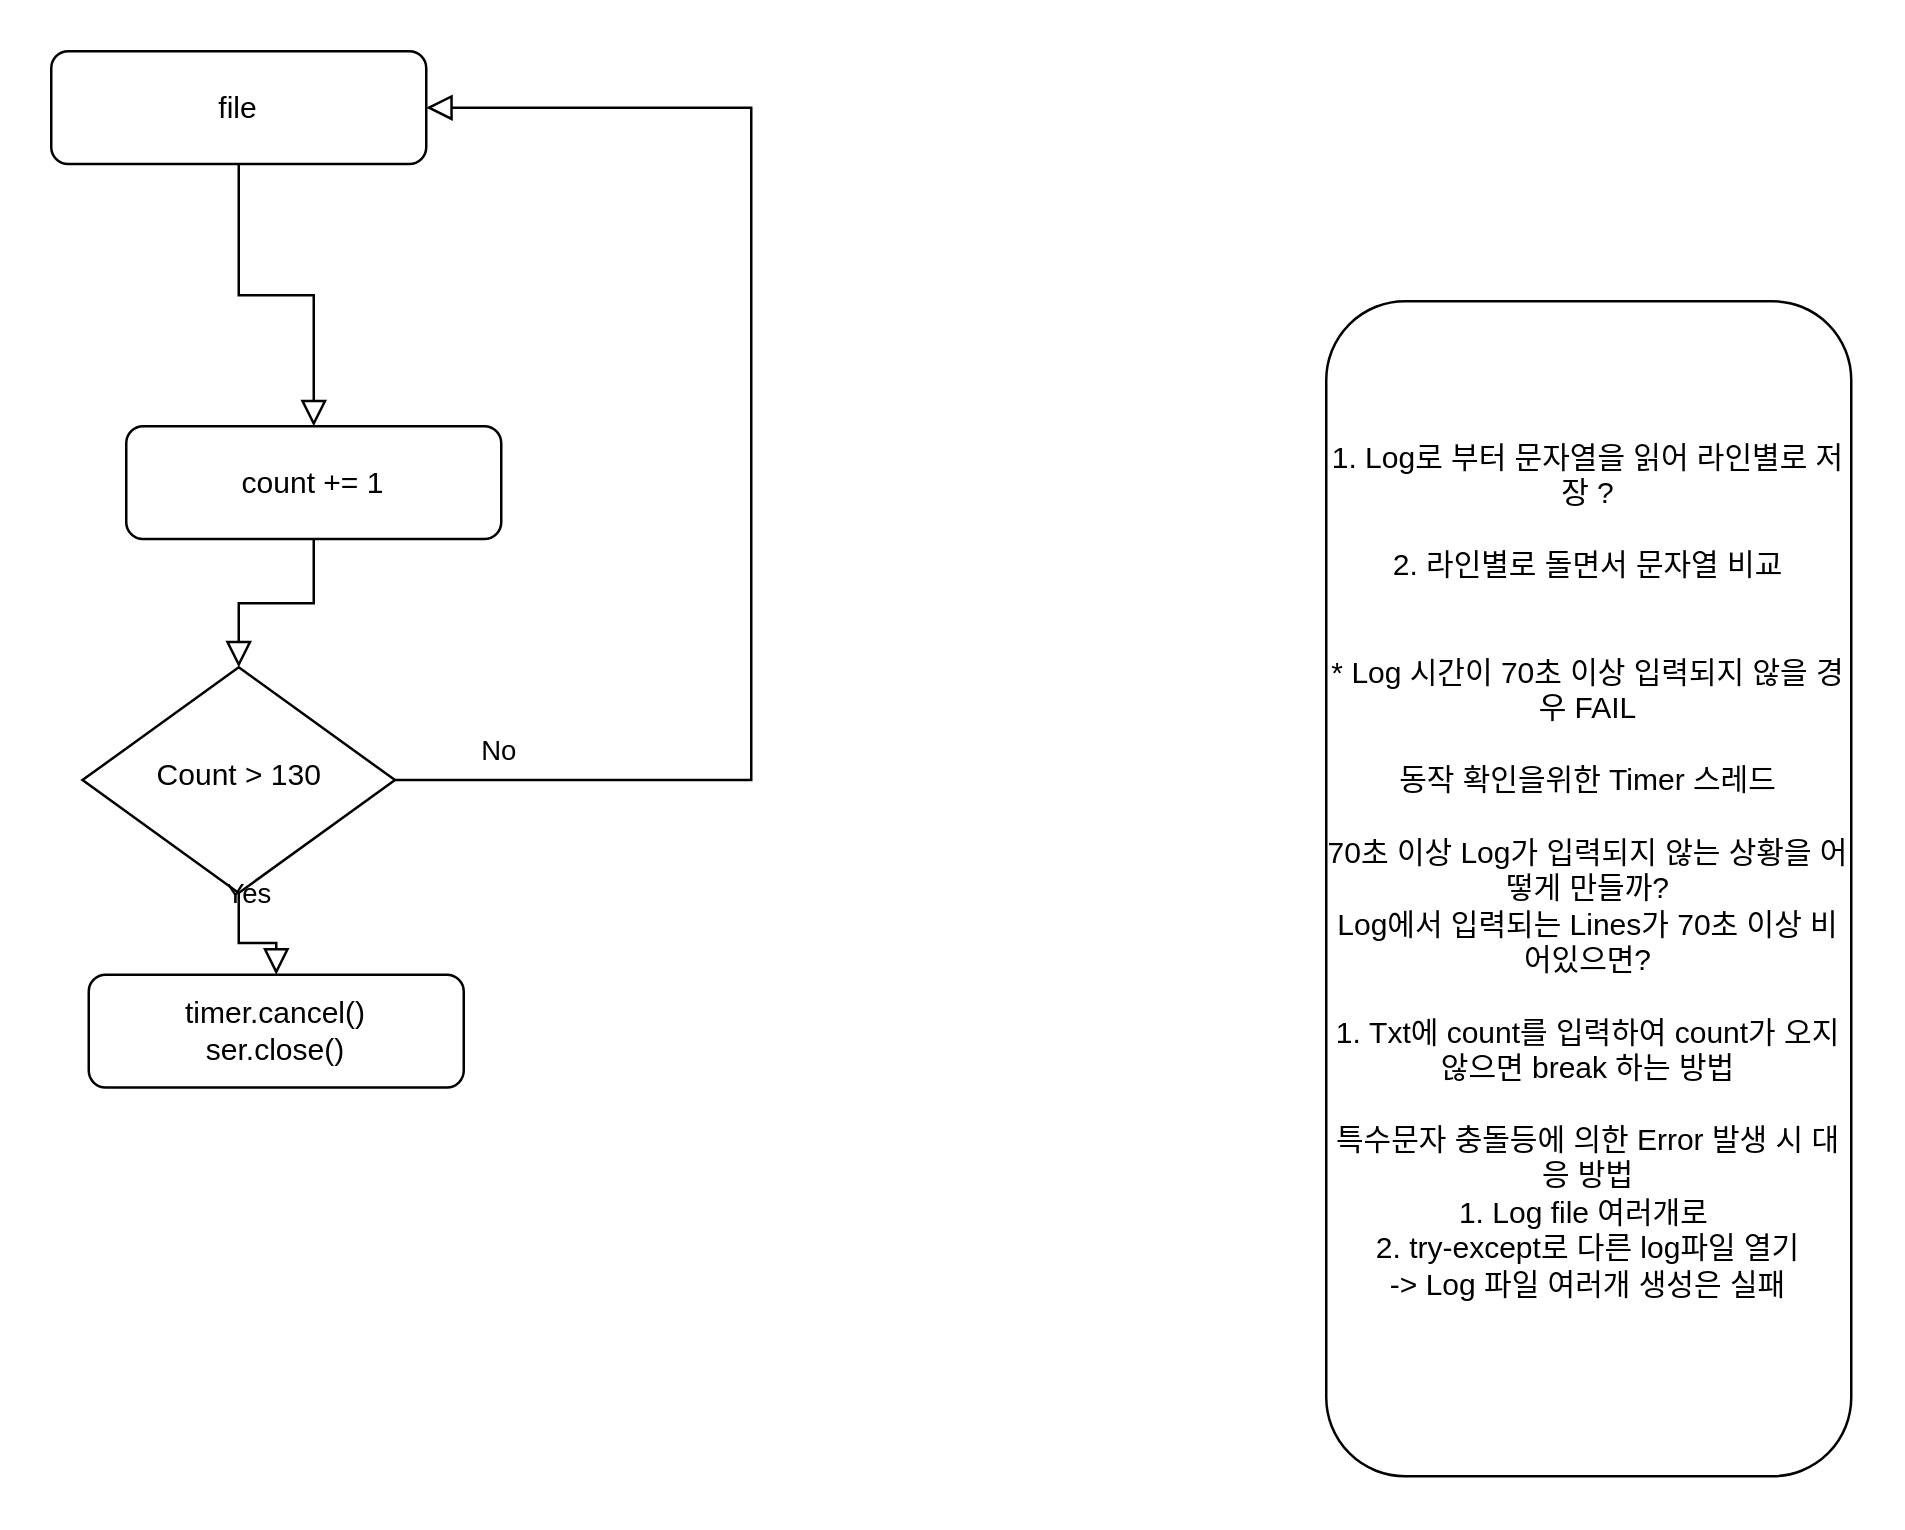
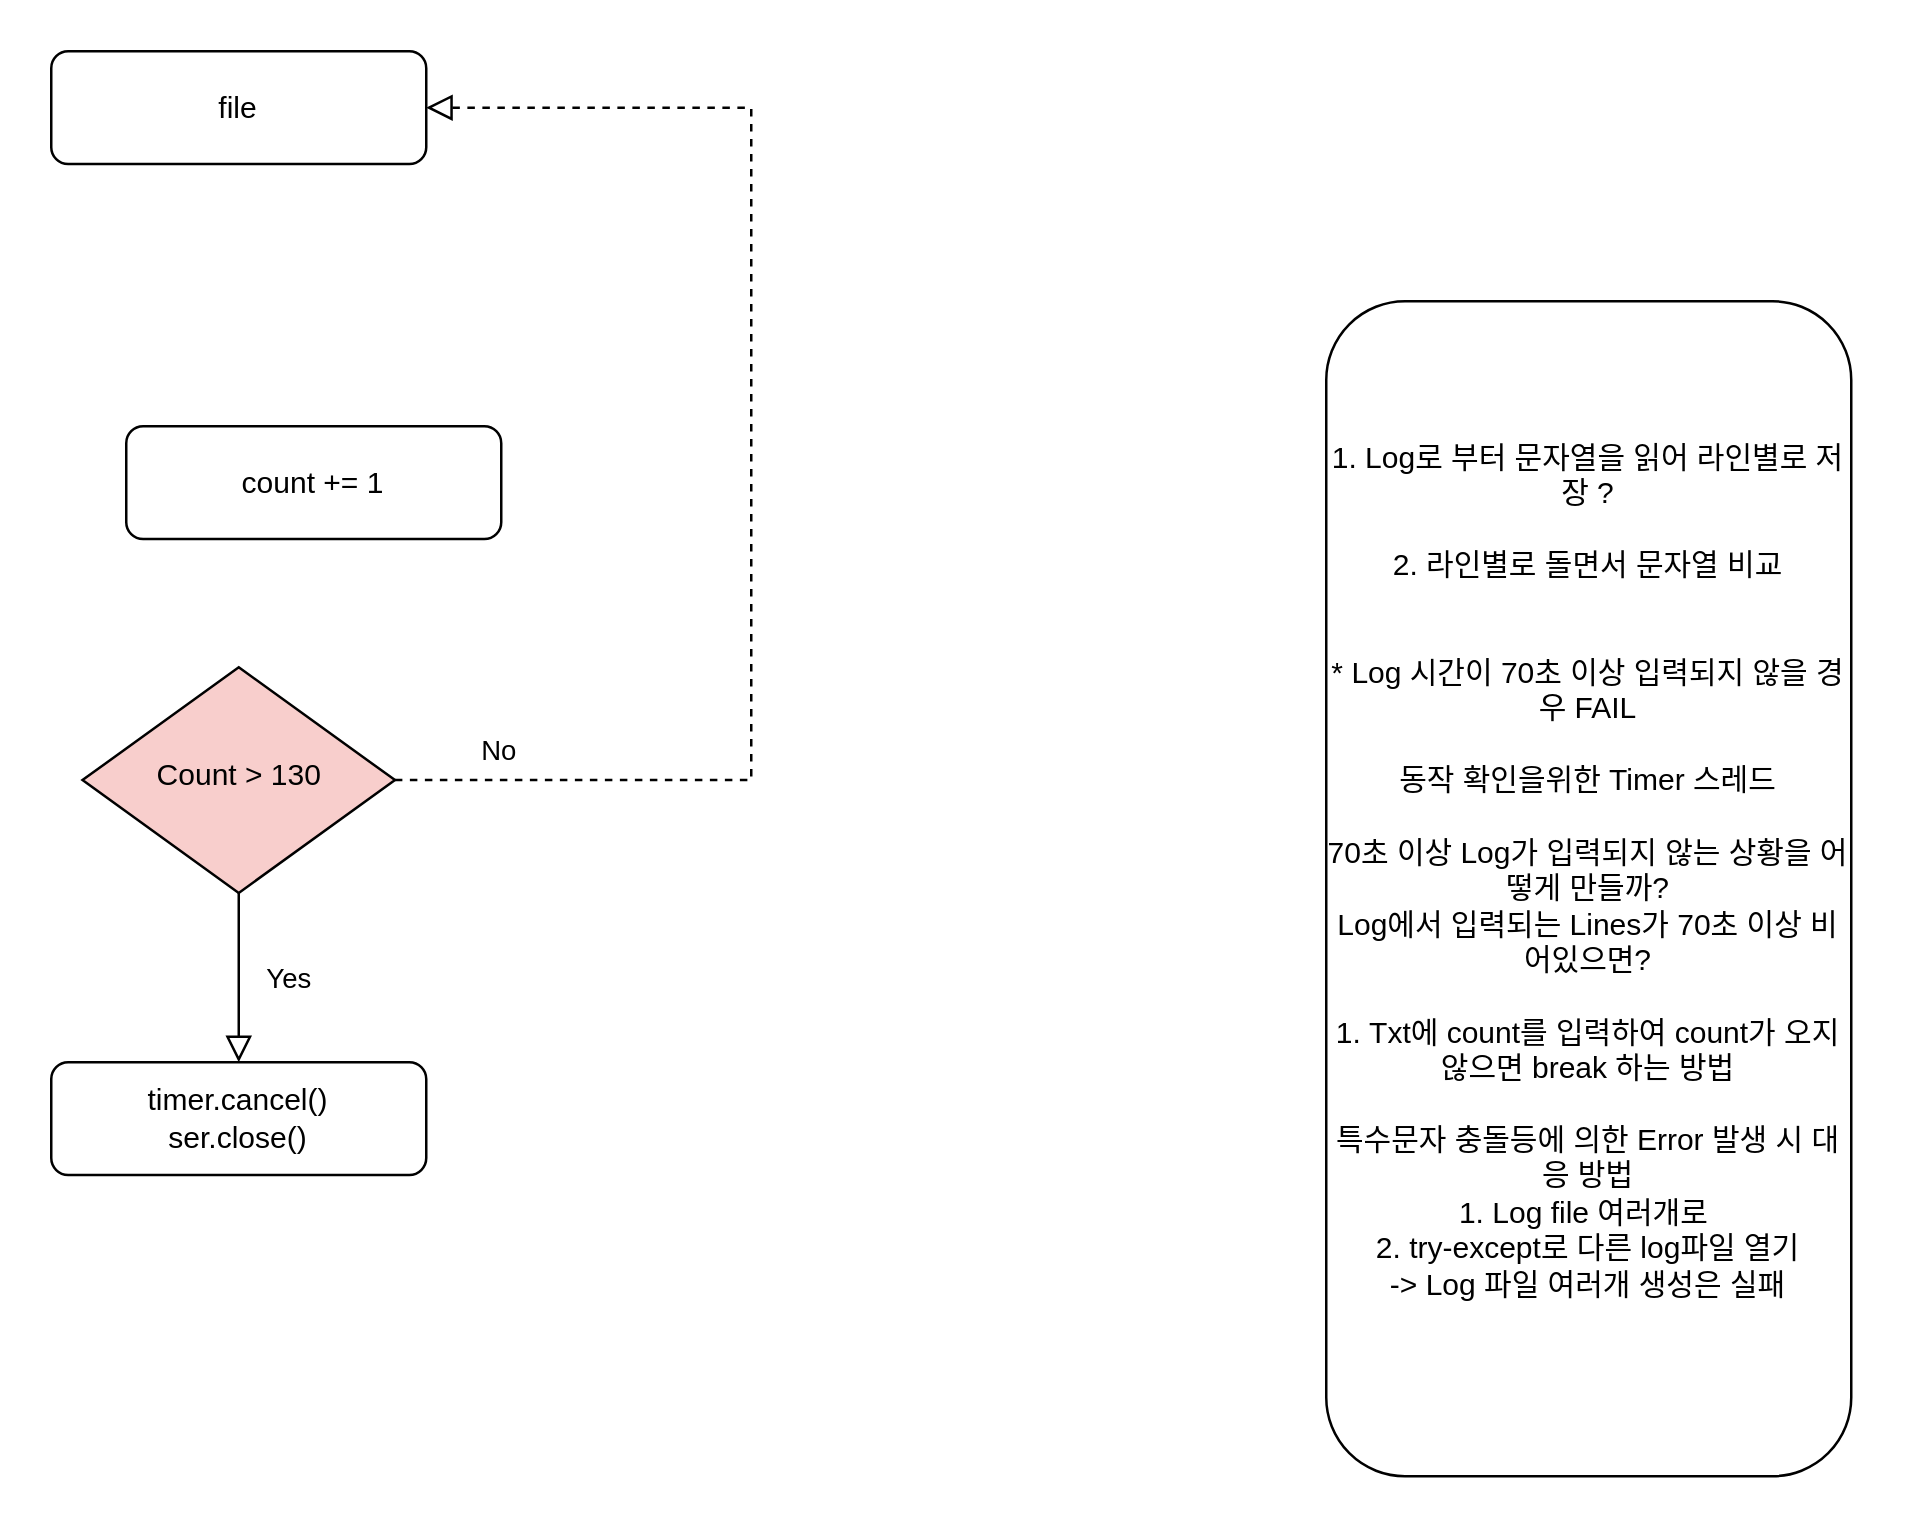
edge "file" -> "count += 1": removed
edge "Count > 130" -> "file": style solid -> dashed
edge "count += 1" -> "Count > 130": removed
node "Count > 130": fillcolor #ffffff -> #f8cecc
node "timer.cancel() ser.close()": moved (276, 1031) -> (239, 1119)
